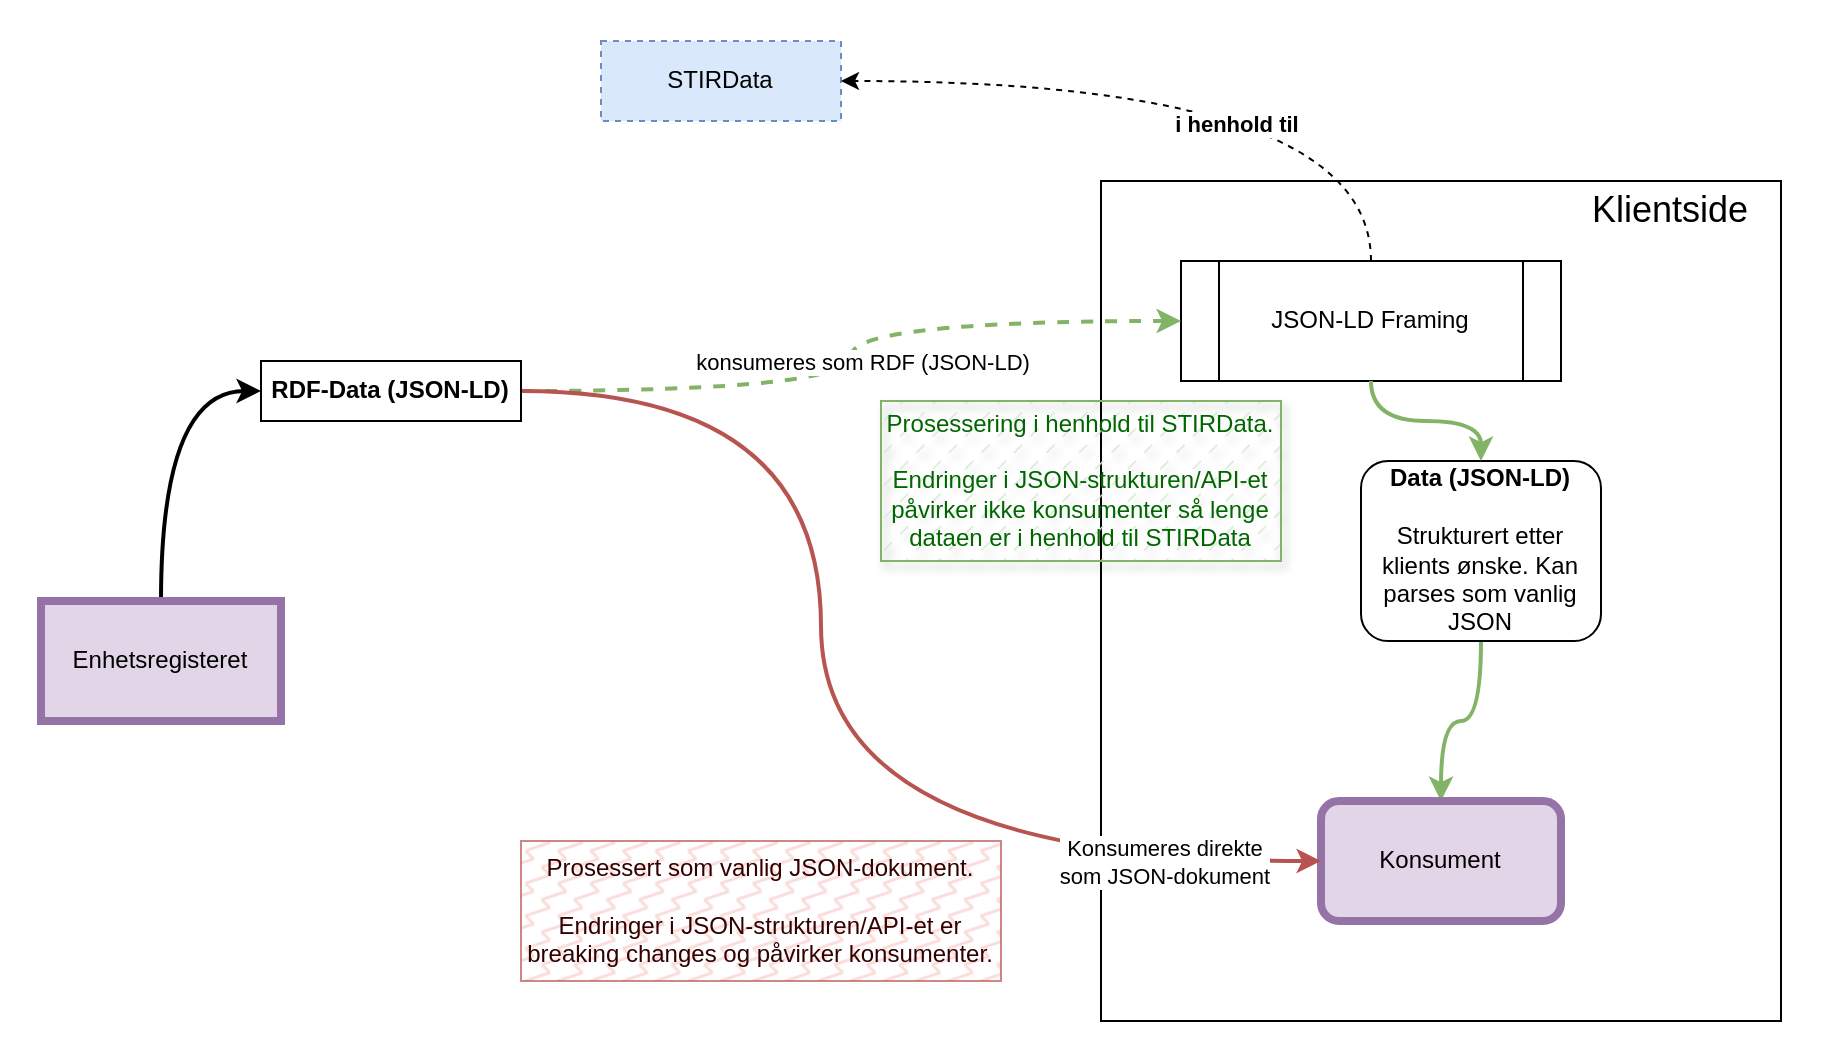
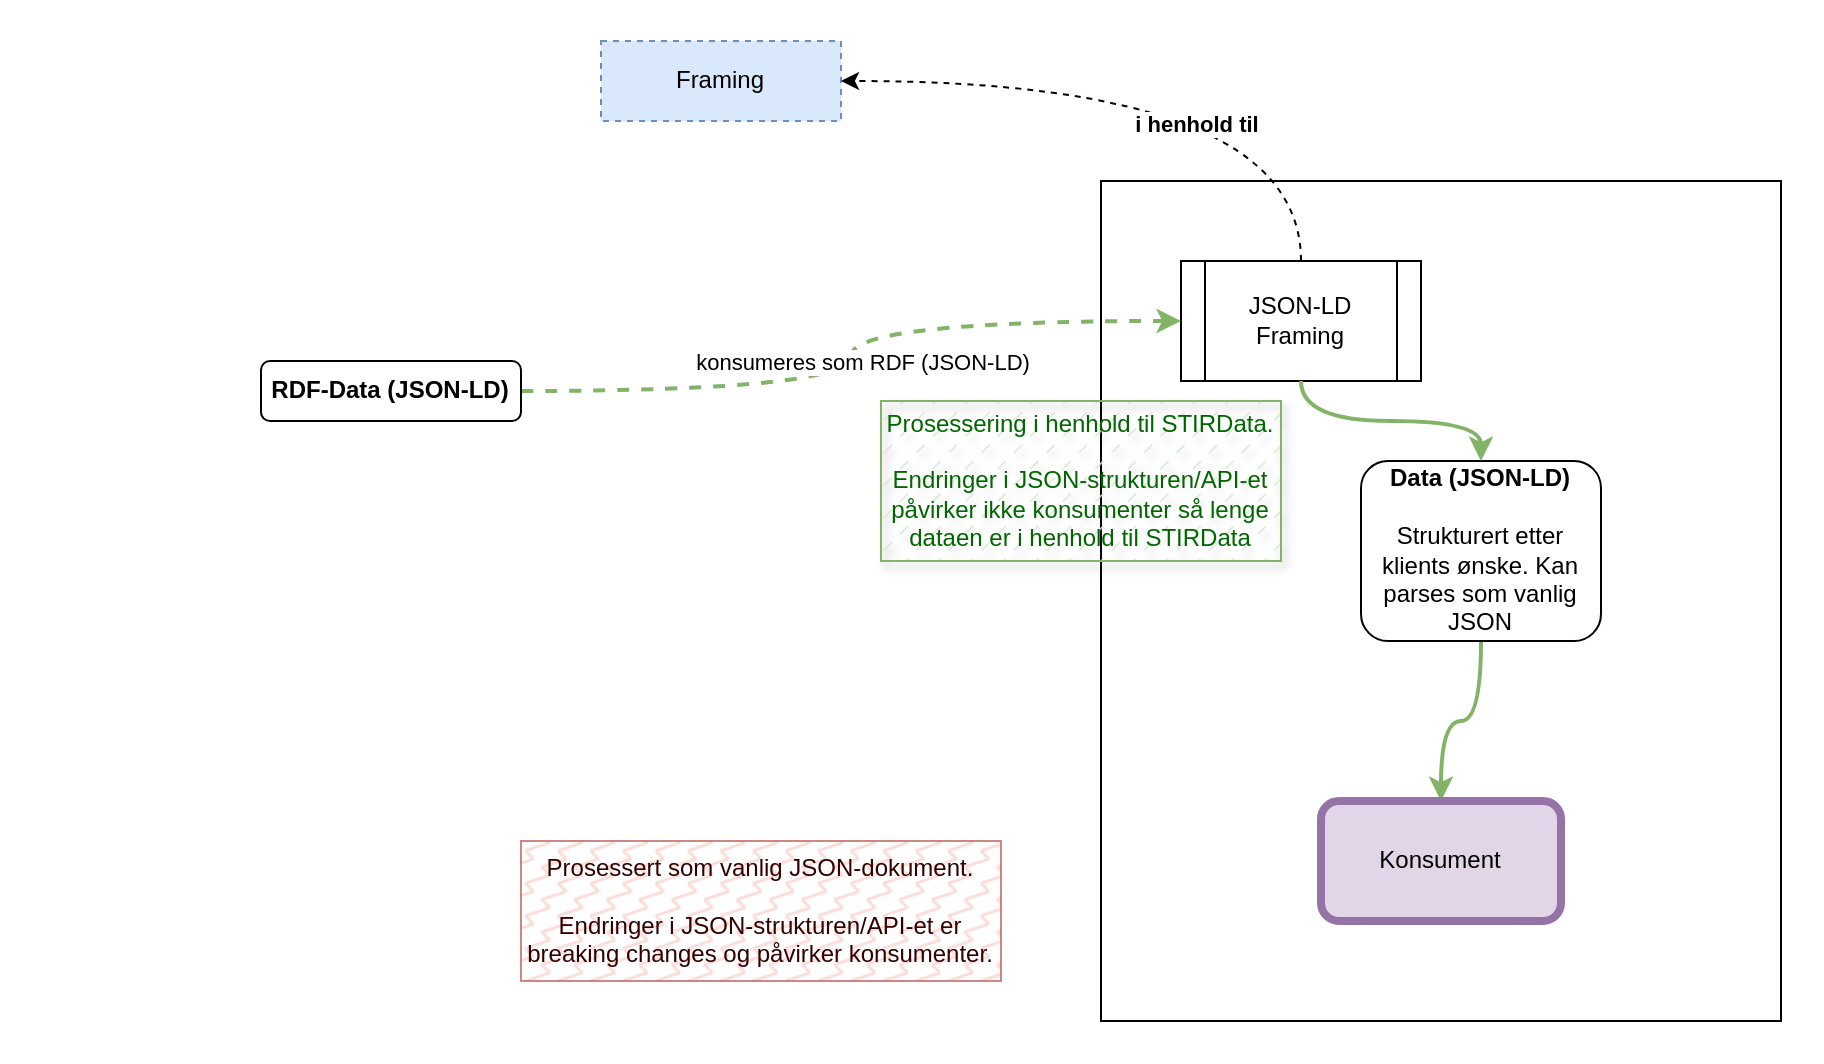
node "STIRData": label "STIRData" -> "Framing"
node "Klientside": removed
node "JSON-LD Framing": size 380x120 -> 240x120
node "RDF-Data (JSON-LD)": shape rectangle -> rounded rectangle
edge "Enhetsregisteret" -> "RDF-Data (JSON-LD)": removed
node "Enhetsregisteret": removed
edge "RDF-Data (JSON-LD)" -> "Konsument": removed, label "Konsumeres direkte som JSON-dokument"
